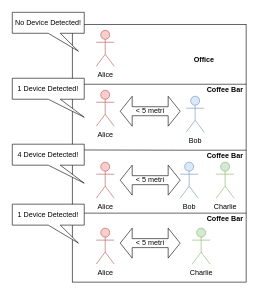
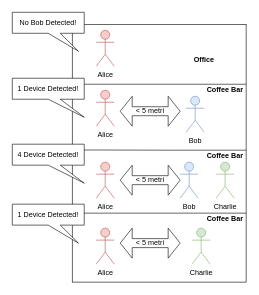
node "No Device Detected!": label "No Device Detected!" -> "No Bob Detected!"
